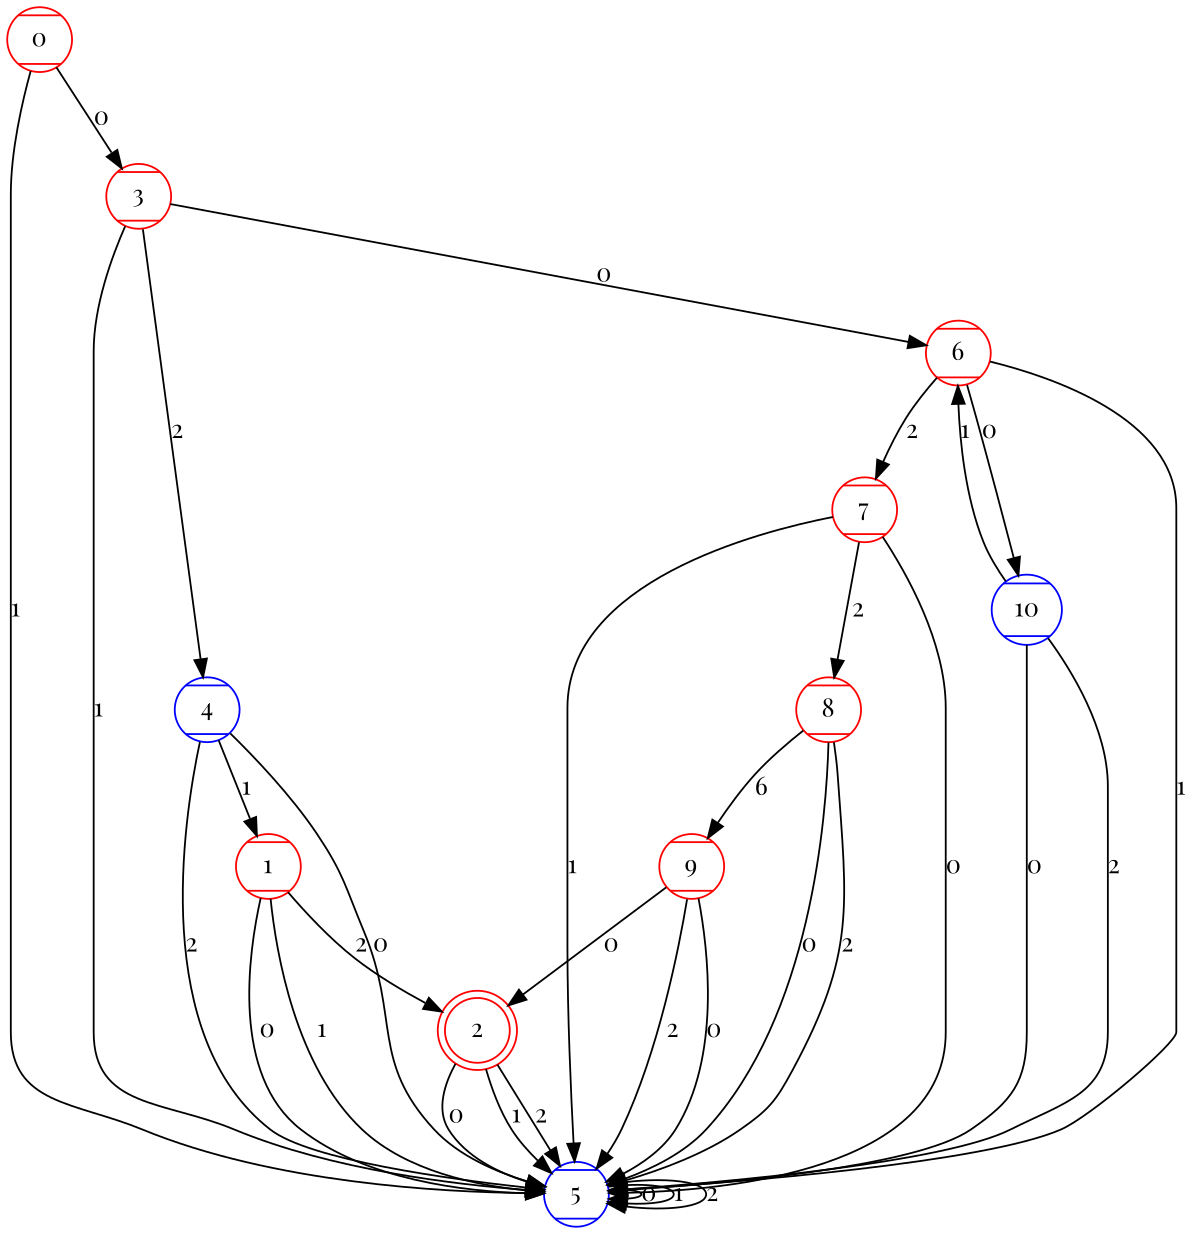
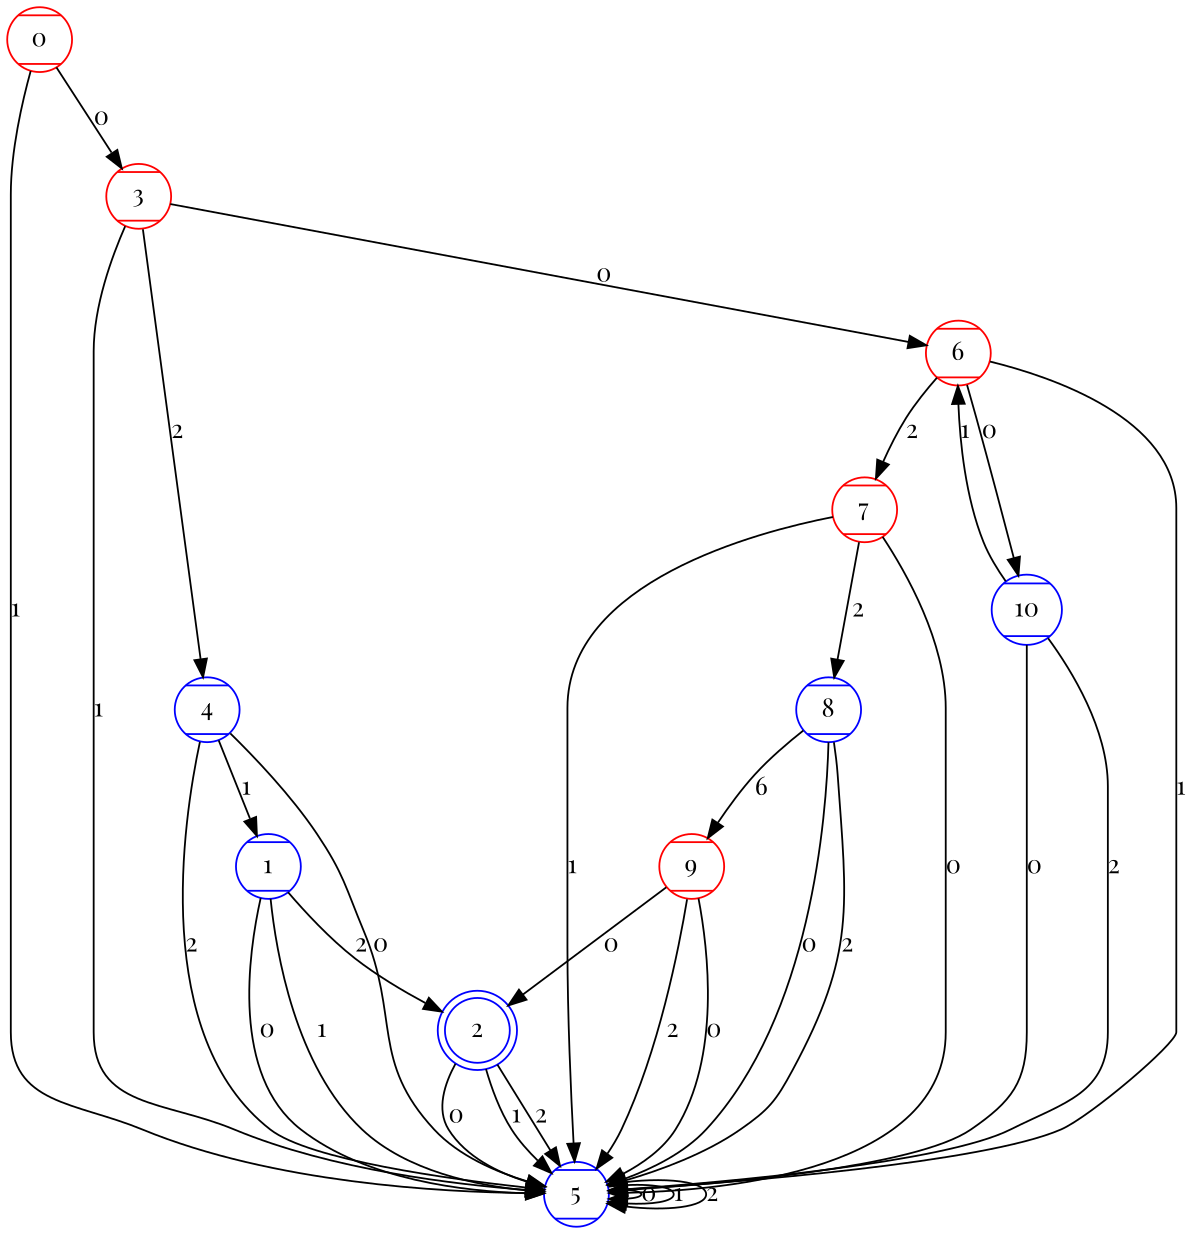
node "8": color red -> blue
node "1": color red -> blue
node "2": color red -> blue
